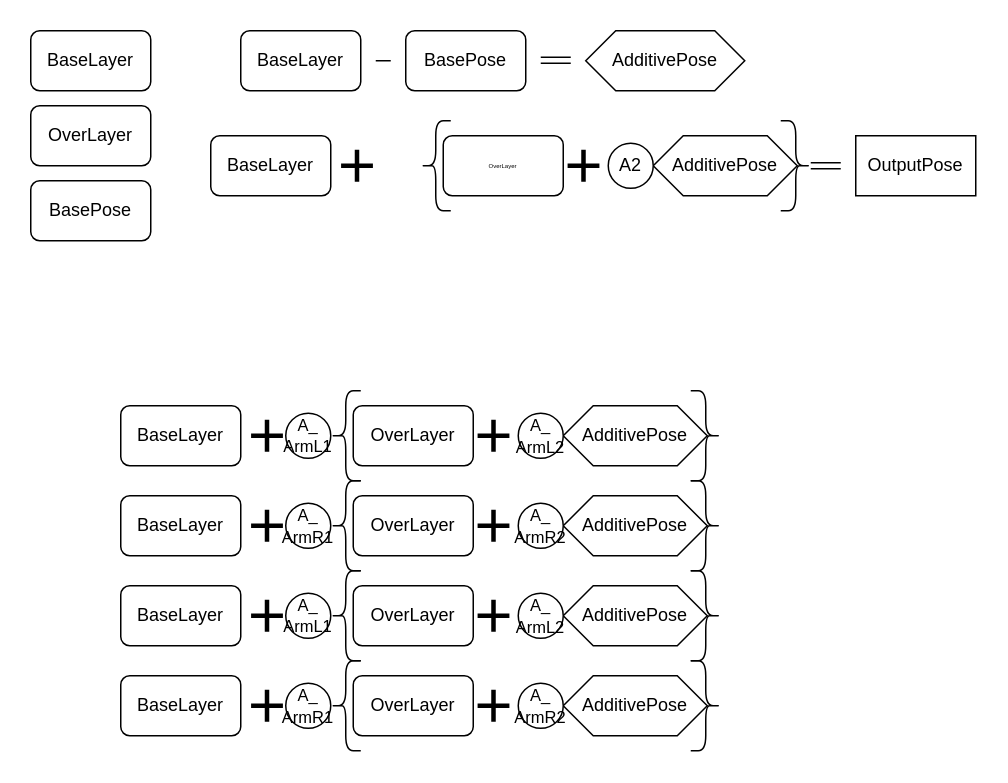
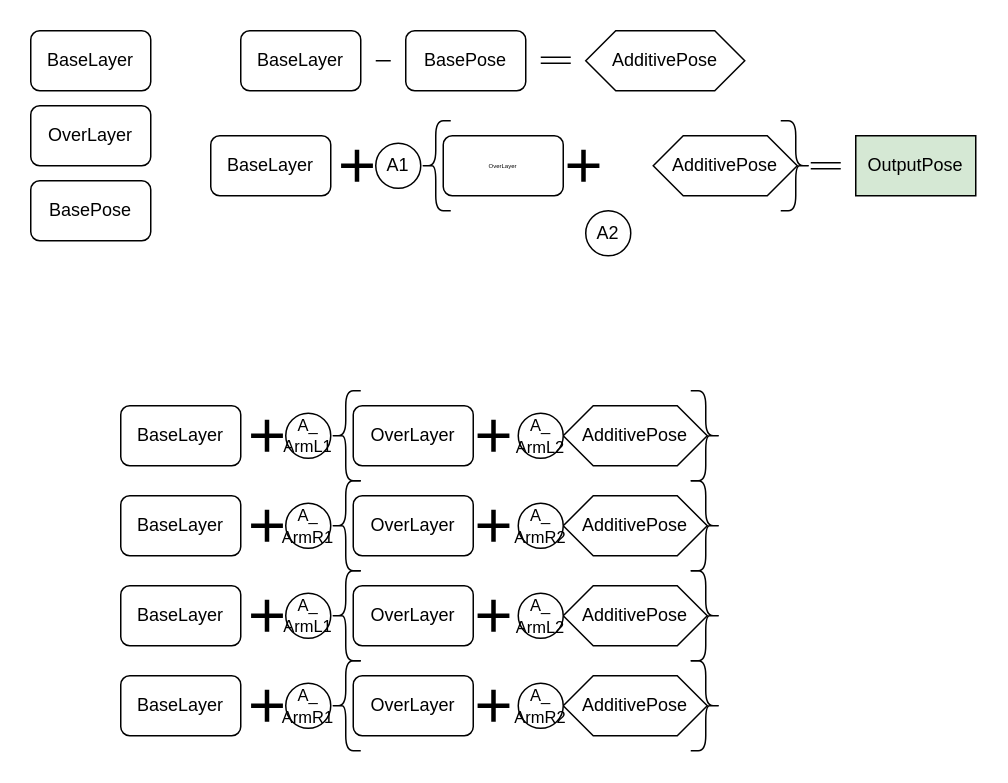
node "A1": added
node "A2": moved (631, 166) -> (608, 233)
node "OutputPose": fillcolor #ffffff -> #d5e8d4
